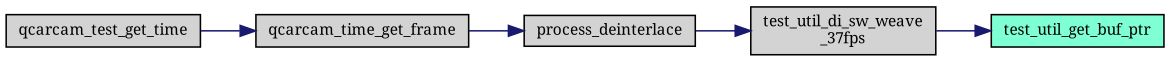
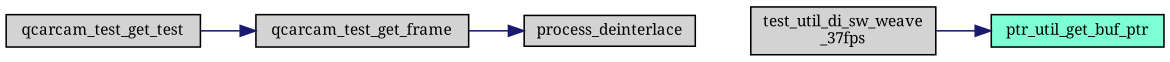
node "qcarcam_test_get_time": label "qcarcam_test_get_time" -> "qcarcam_test_get_test"
node "qcarcam_time_get_frame": label "qcarcam_time_get_frame" -> "qcarcam_test_get_frame"
edge "process_deinterlace" -> "test_util_di_sw_weave _37fps": removed
node "test_util_get_buf_ptr": label "test_util_get_buf_ptr" -> "ptr_util_get_buf_ptr"
